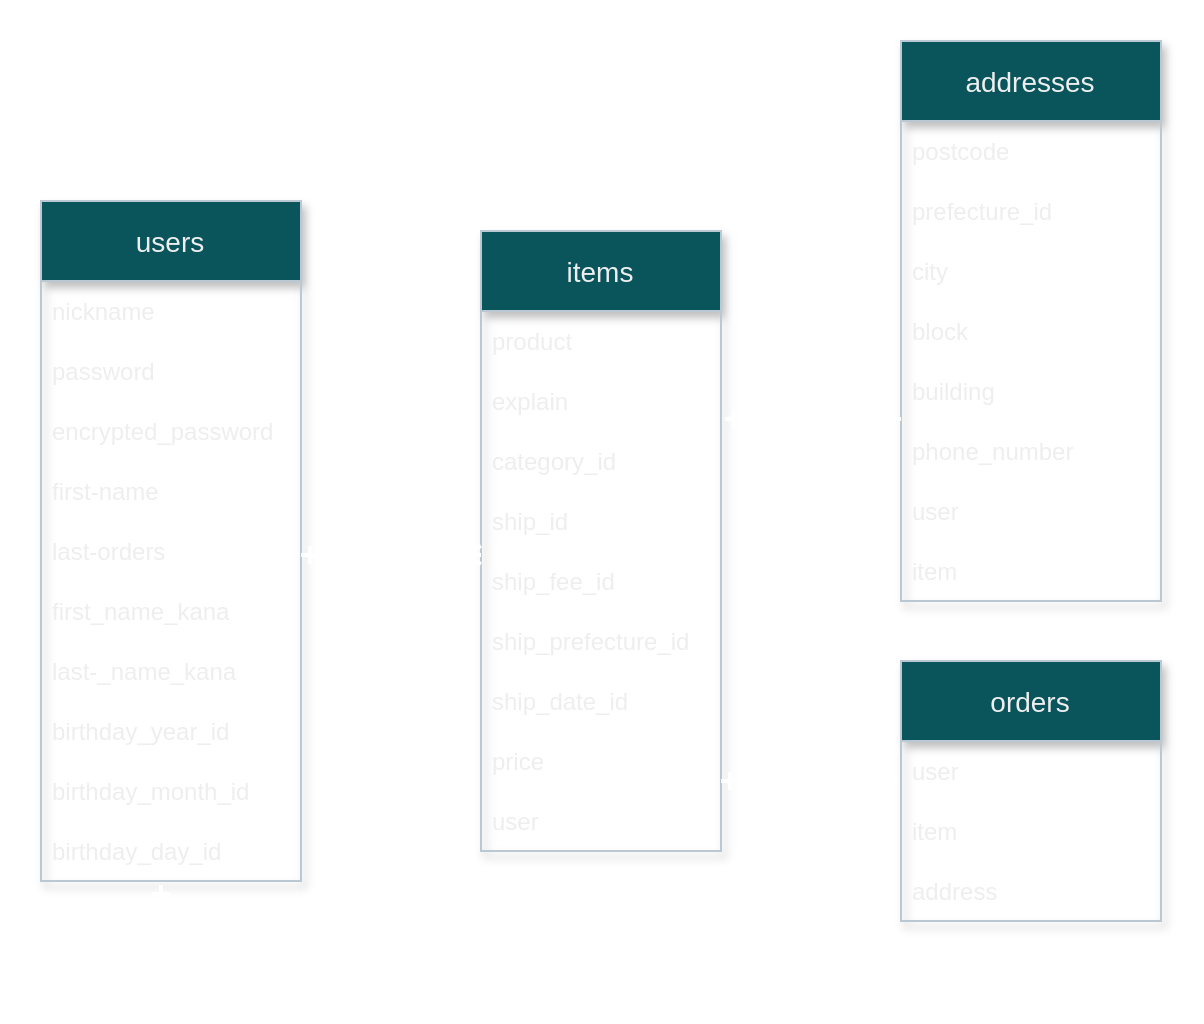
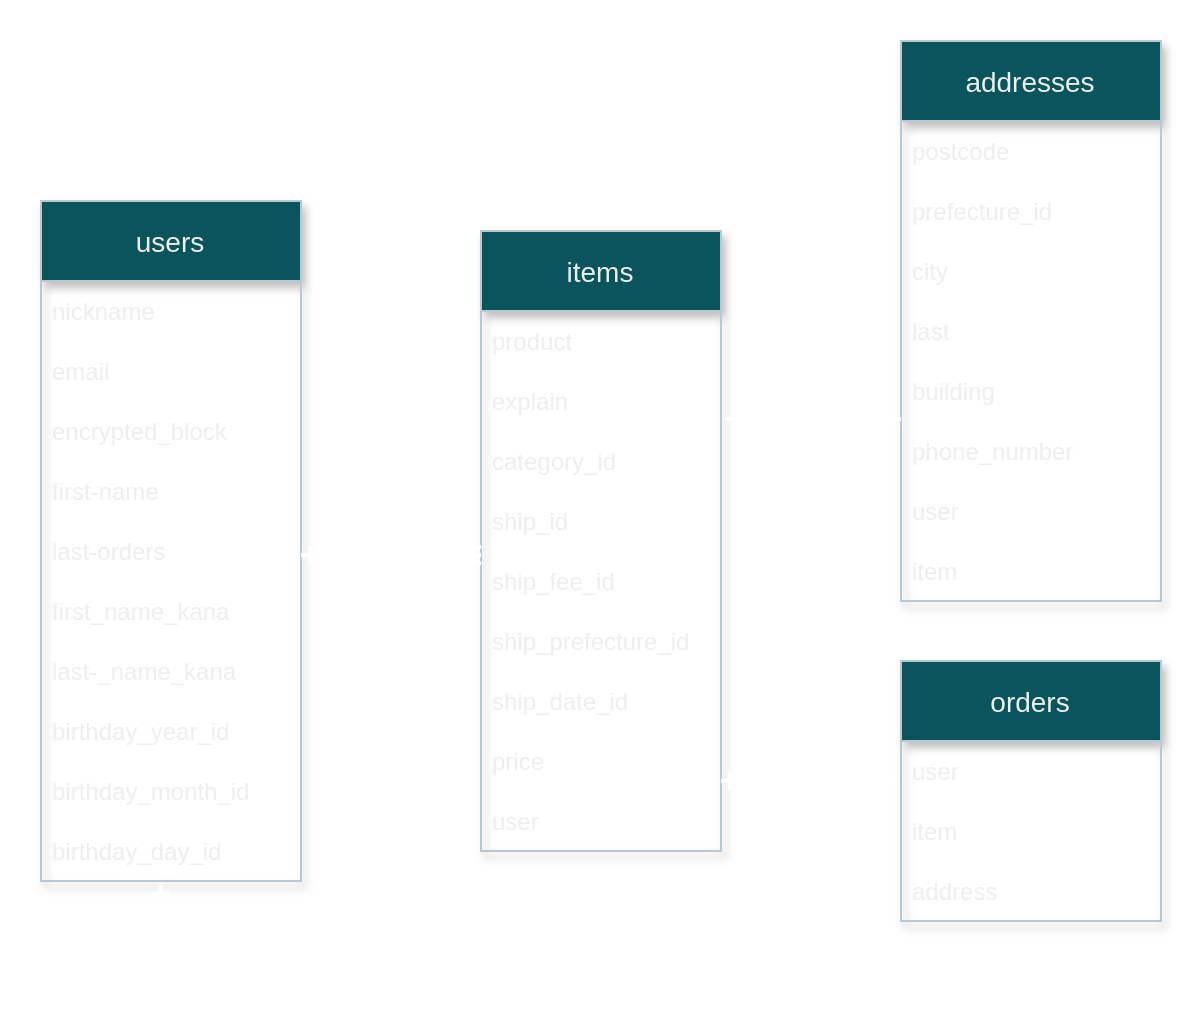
node "block": label "block" -> "last"
node "password": label "password" -> "email"
node "encrypted_password": label "encrypted_password" -> "encrypted_block"
